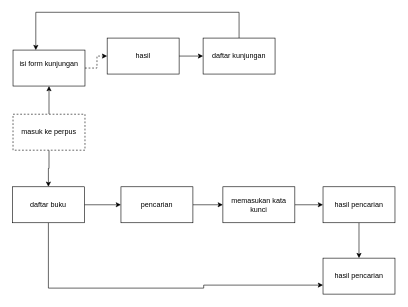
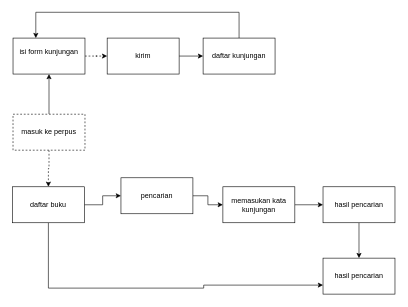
node "hasil": label "hasil" -> "kirim"
node "isi form kunjungan": moved (49, 68) -> (49, 56)
edge "masuk ke perpus" -> "daftar buku": style solid -> dashed
node "pencarian": moved (157, 205) -> (157, 196)
node "memasukan kata kunci": label "memasukan kata kunci" -> "memasukan kata kunjungan"
